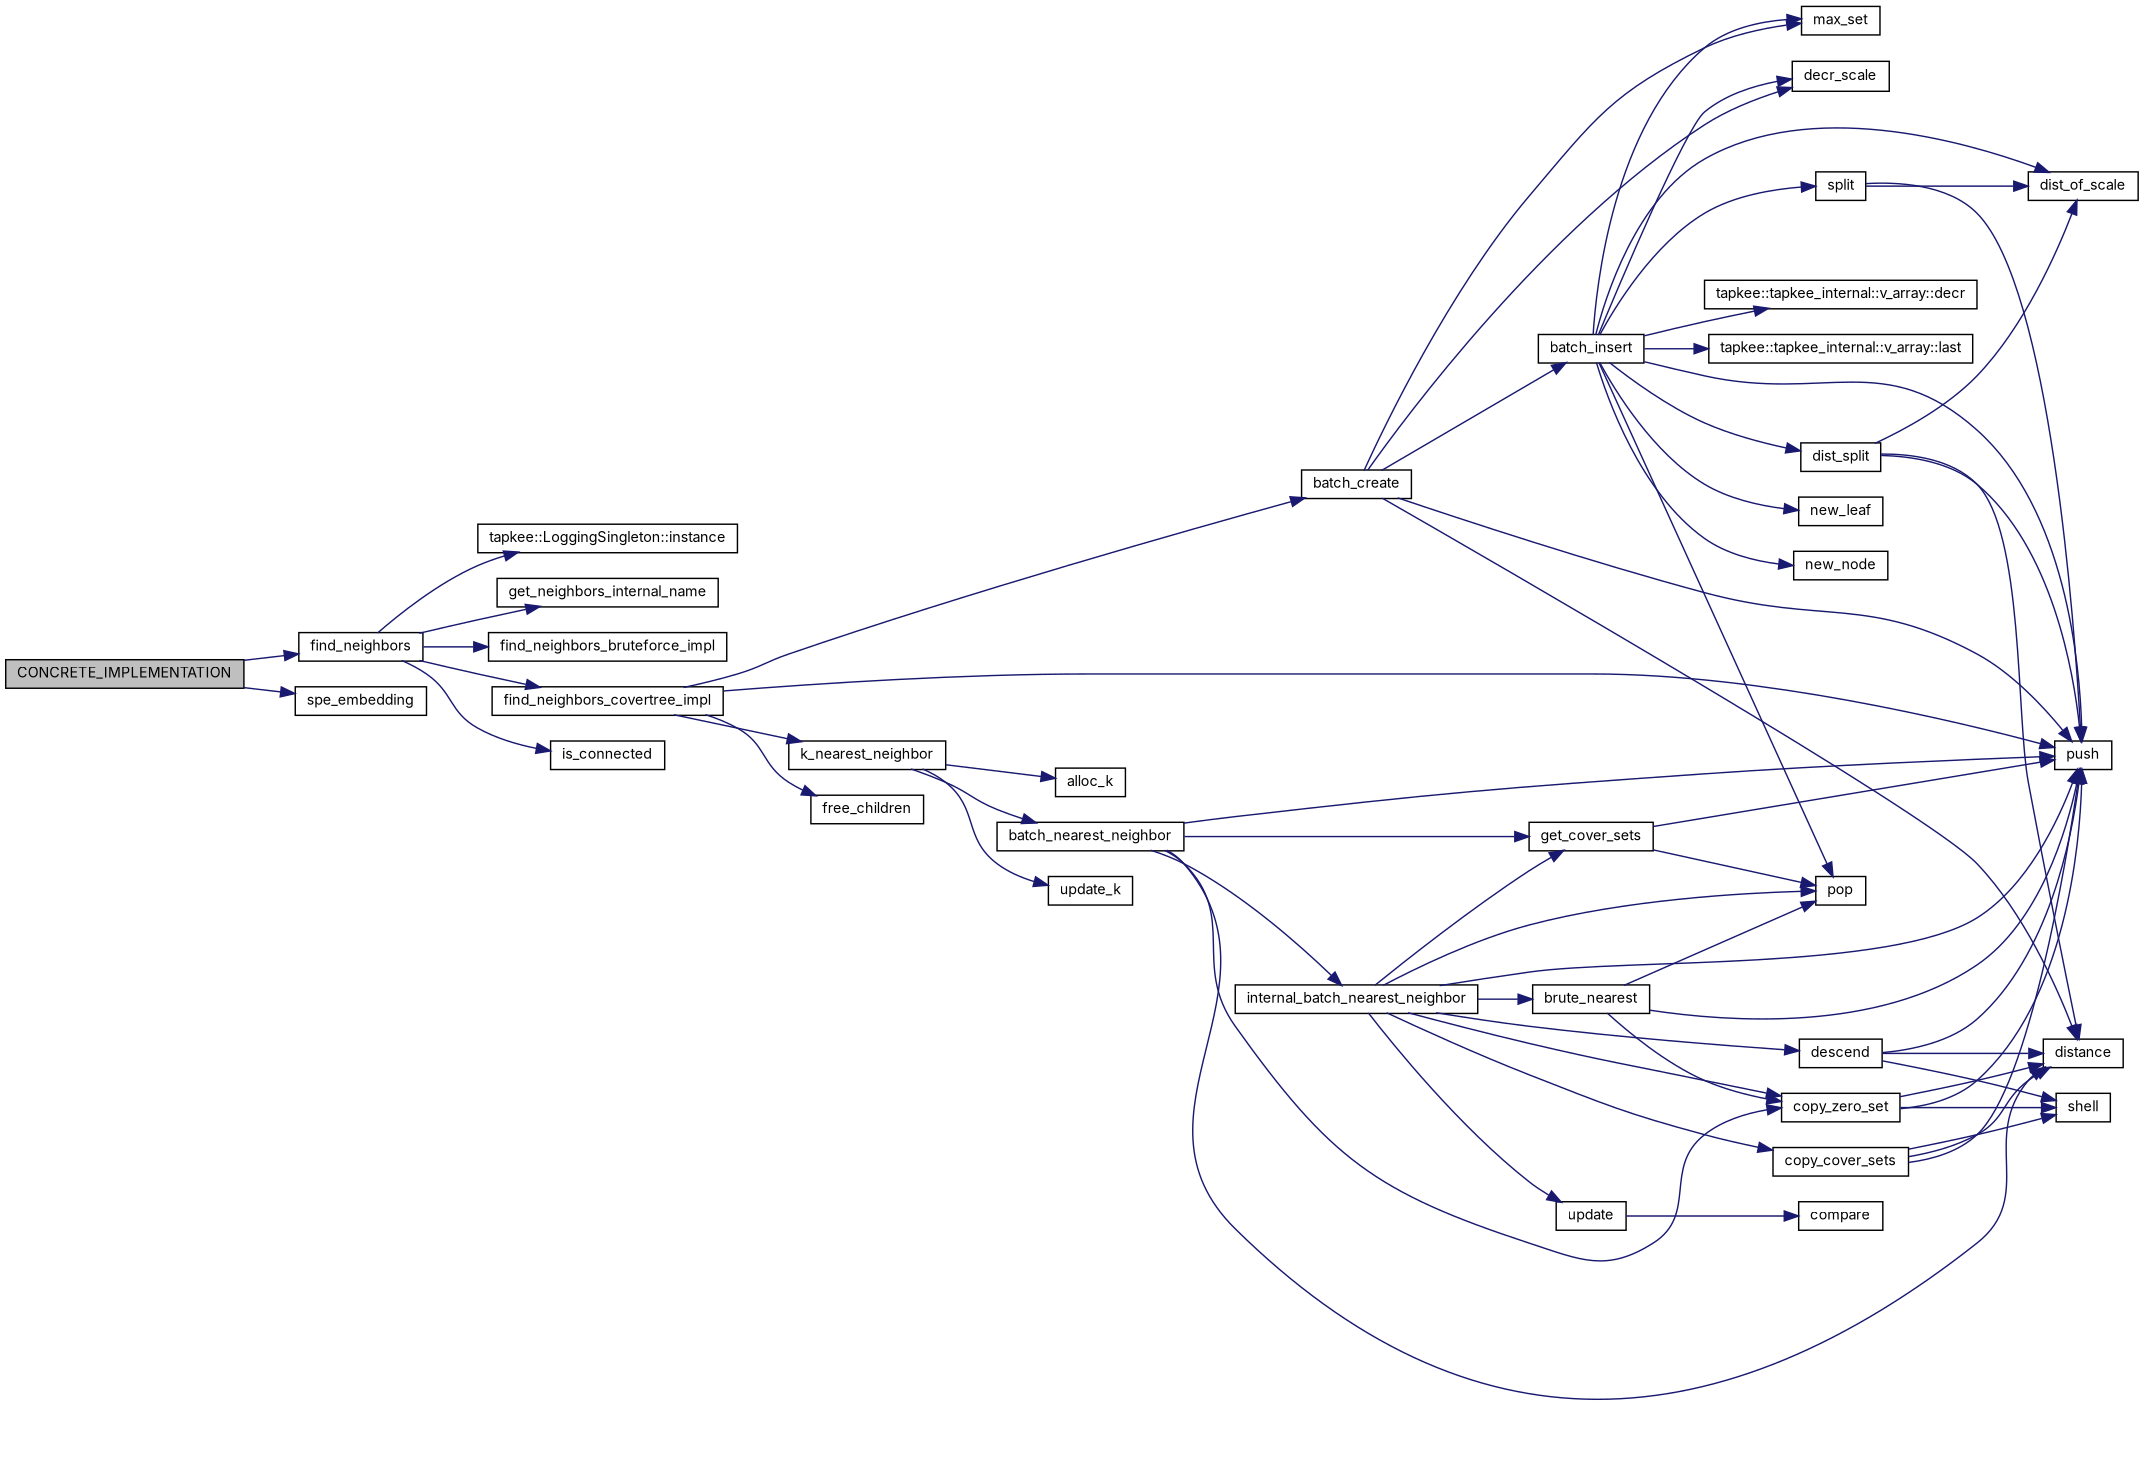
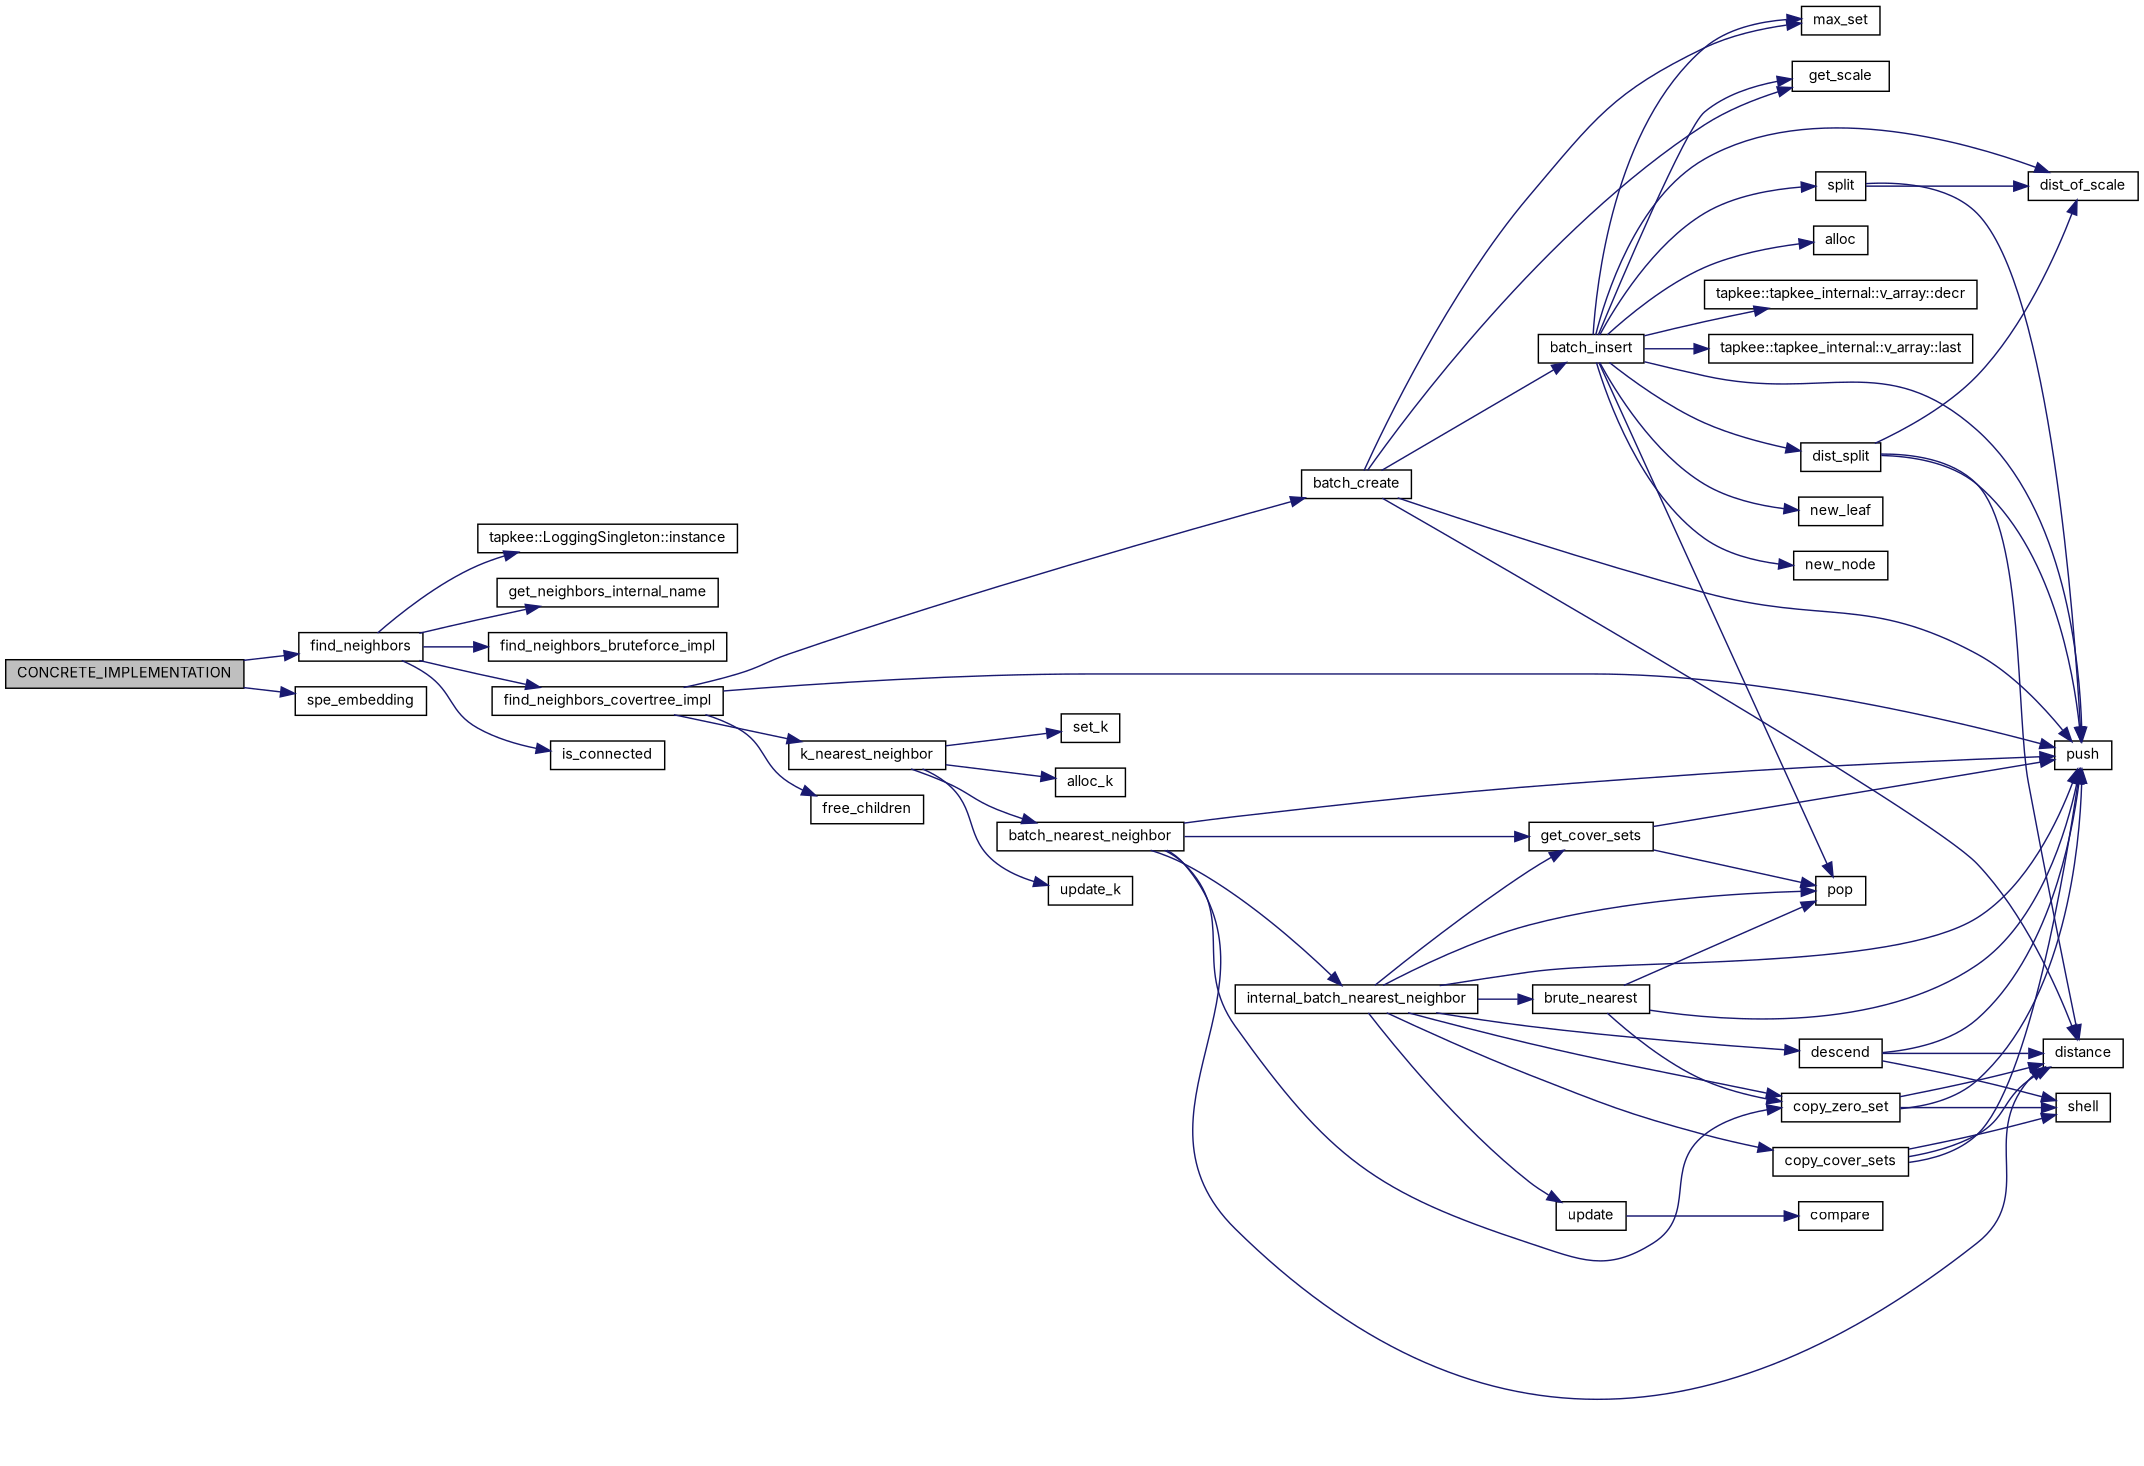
node "decr_scale": label "decr_scale" -> "get_scale"
node "alloc": added
node "set_k": added
